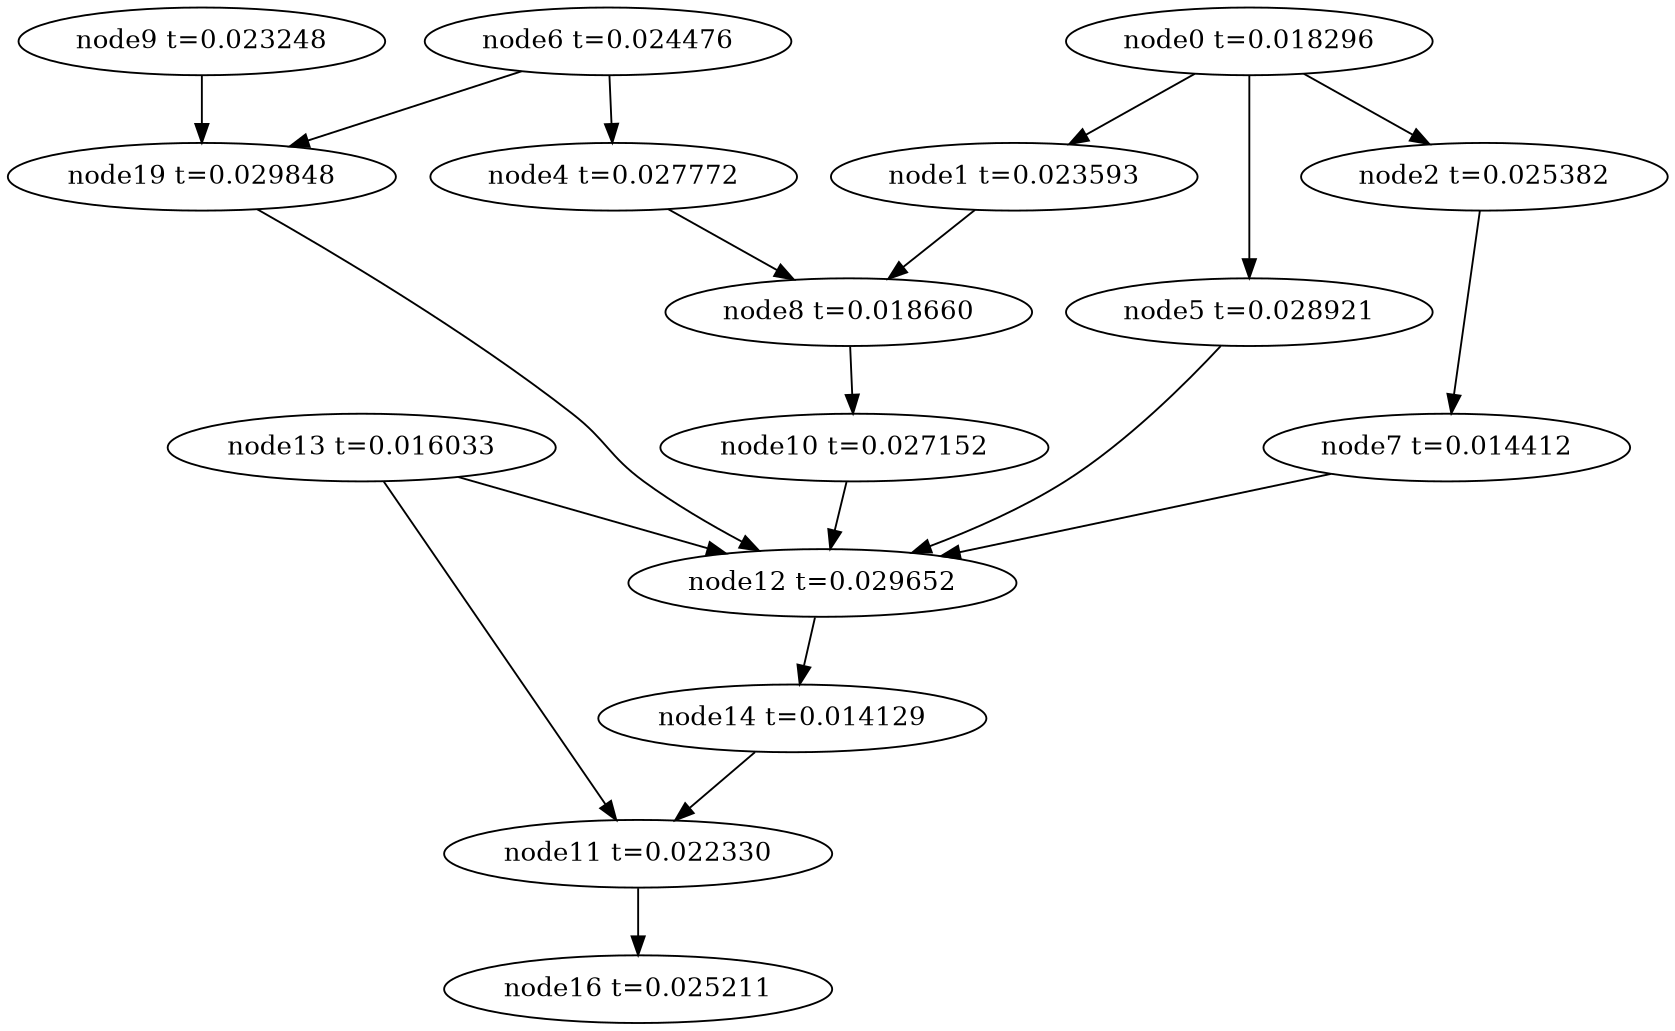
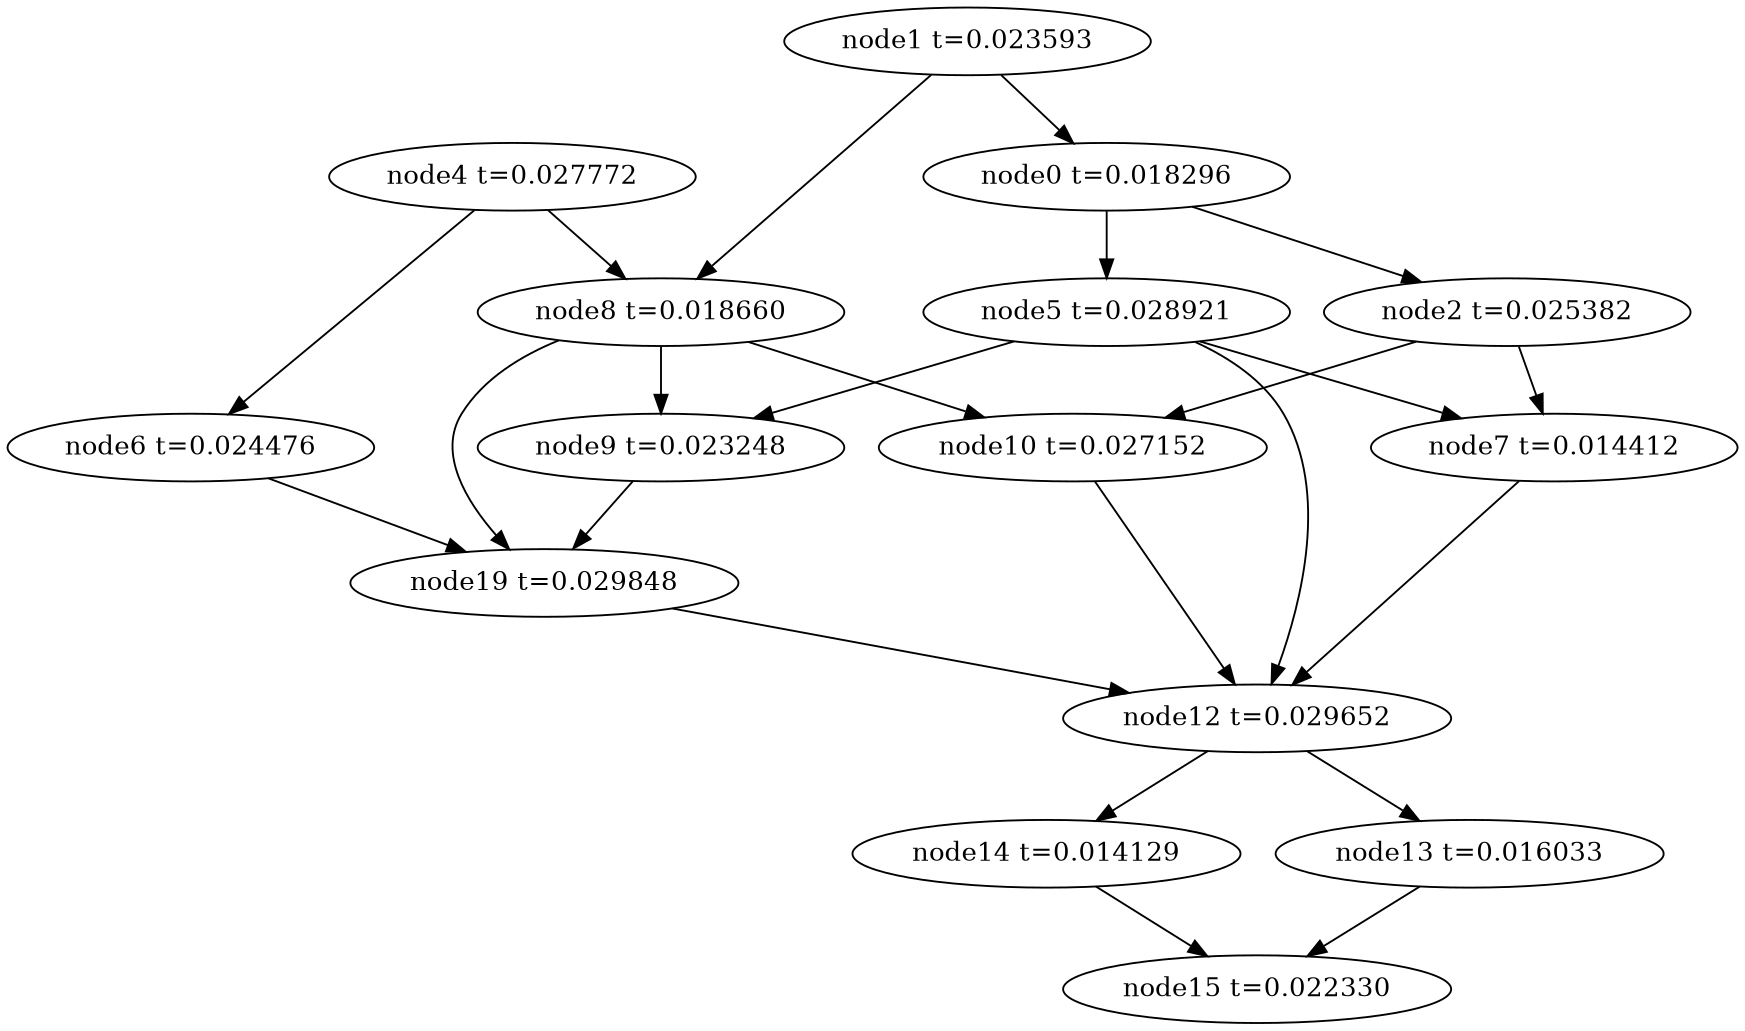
edge "node6 t=0.024476" -> "node4 t=0.027772": reversed
edge "node0 t=0.018296" -> "node1 t=0.023593": reversed
edge "node8 t=0.018660" -> "node9 t=0.023248": added
edge "node5 t=0.028921" -> "node9 t=0.023248": added
edge "node2 t=0.025382" -> "node10 t=0.027152": added
edge "node5 t=0.028921" -> "node7 t=0.014412": added
edge "node8 t=0.018660" -> "node19 t=0.029848": added
edge "node13 t=0.016033" -> "node12 t=0.029652": reversed
node "node11 t=0.022330": label "node11 t=0.022330" -> "node15 t=0.022330"
node "node16 t=0.025211": removed
